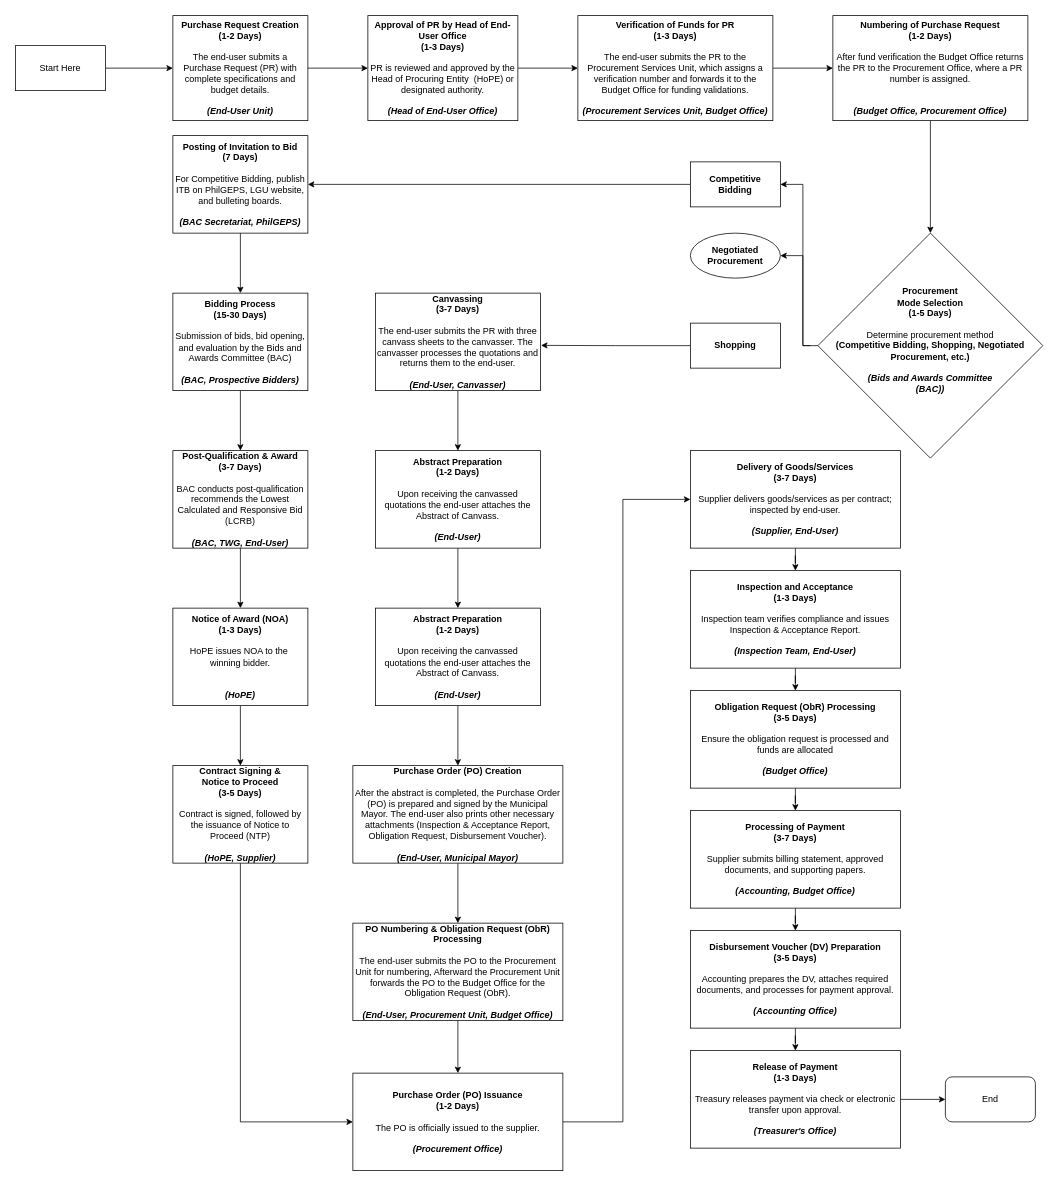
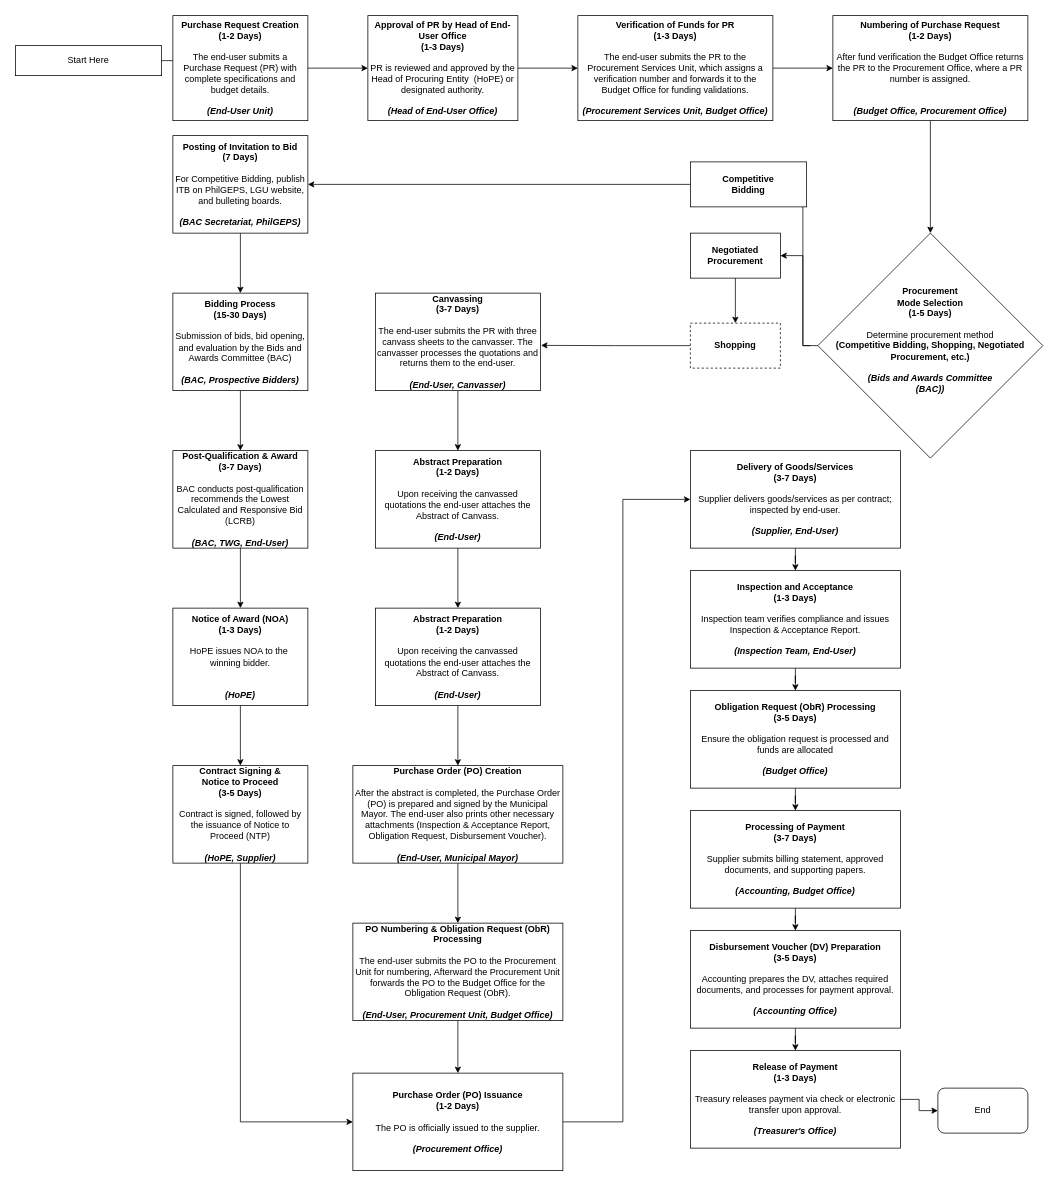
node "Start Here": size 90x45 -> 146x30
node "Competitive Bidding": size 90x45 -> 116x45
node "Negotiated Procurement": shape ellipse -> rectangle
edge "Negotiated Procurement" -> "Shopping": added
node "Shopping": style solid -> dashed
node "End": moved (990, 1099) -> (983, 1110)
